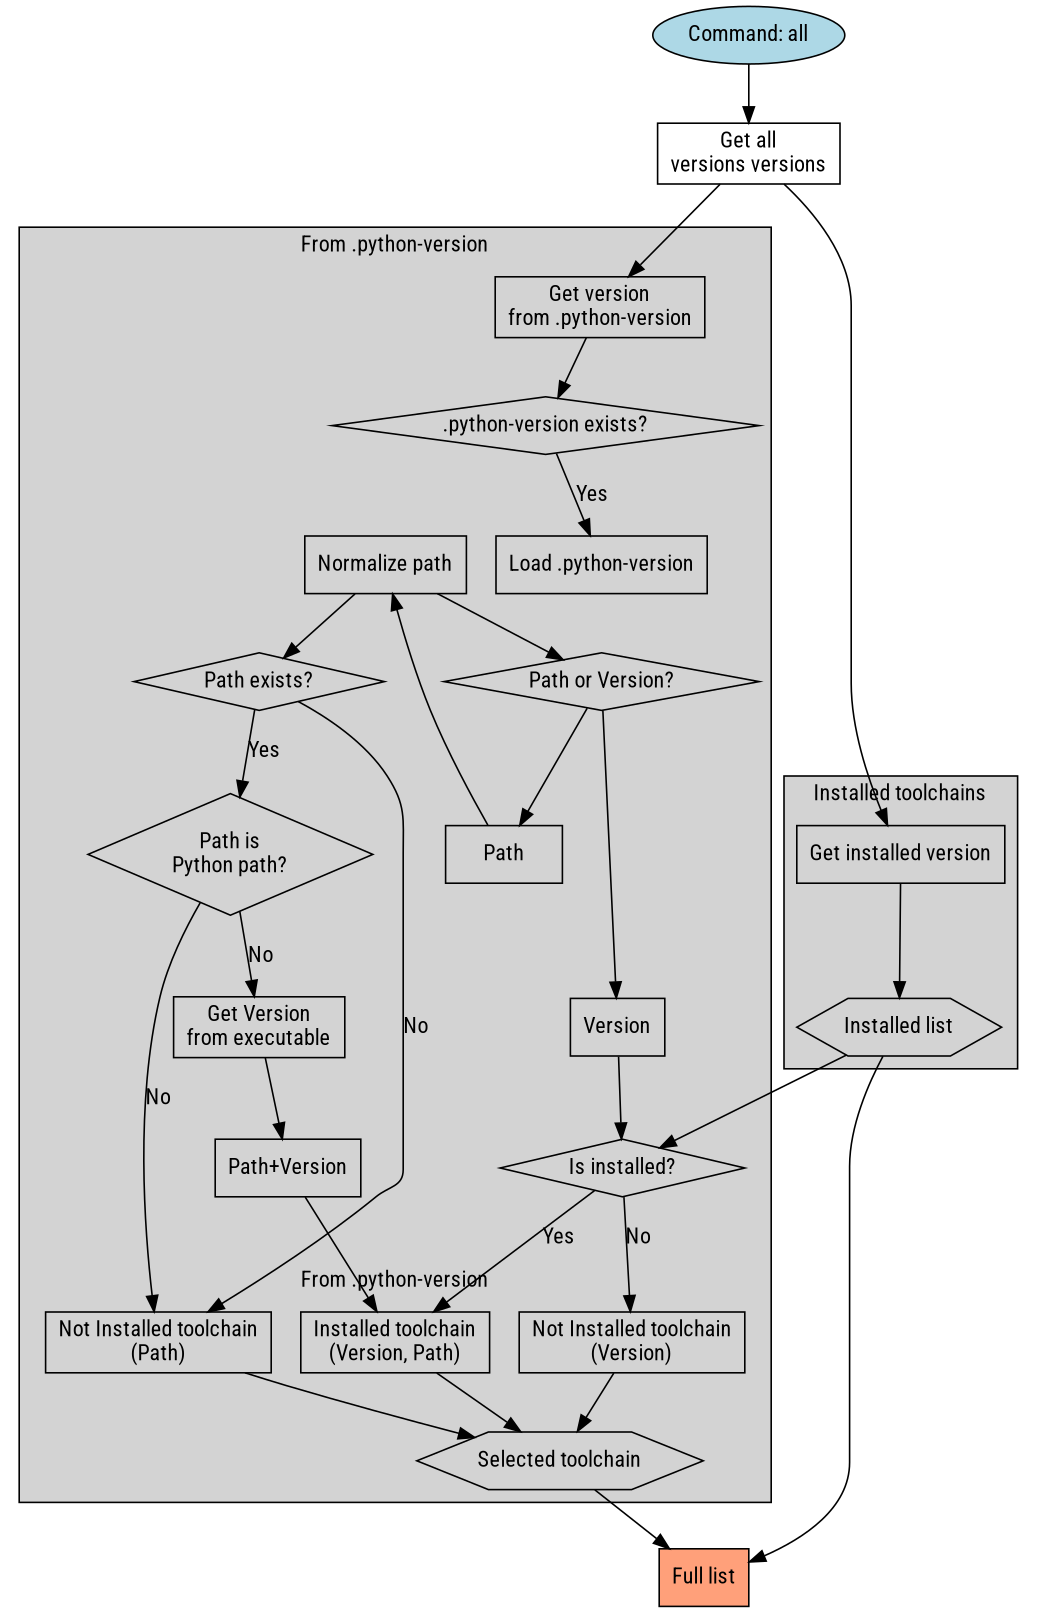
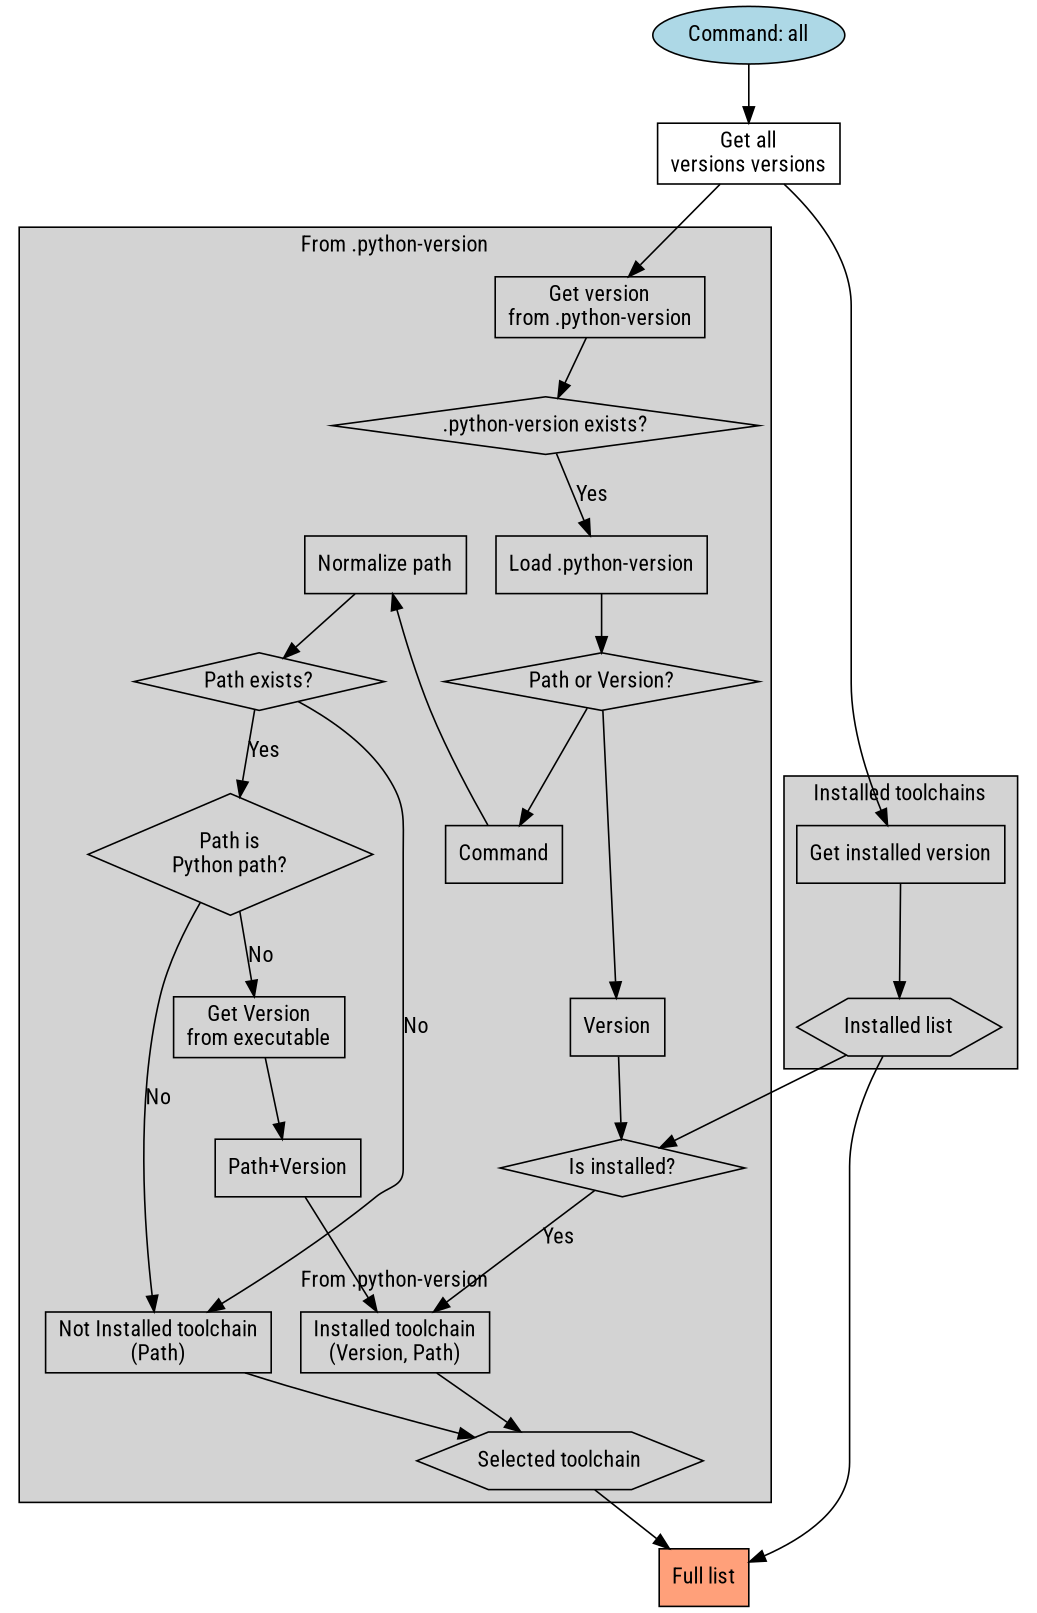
edge "Normalize path" -> "Path or Version?": now "Load .python-version" -> "Path or Version?"
node "Path": label "Path" -> "Command"
node "Not Installed toolchain (Version)": removed
